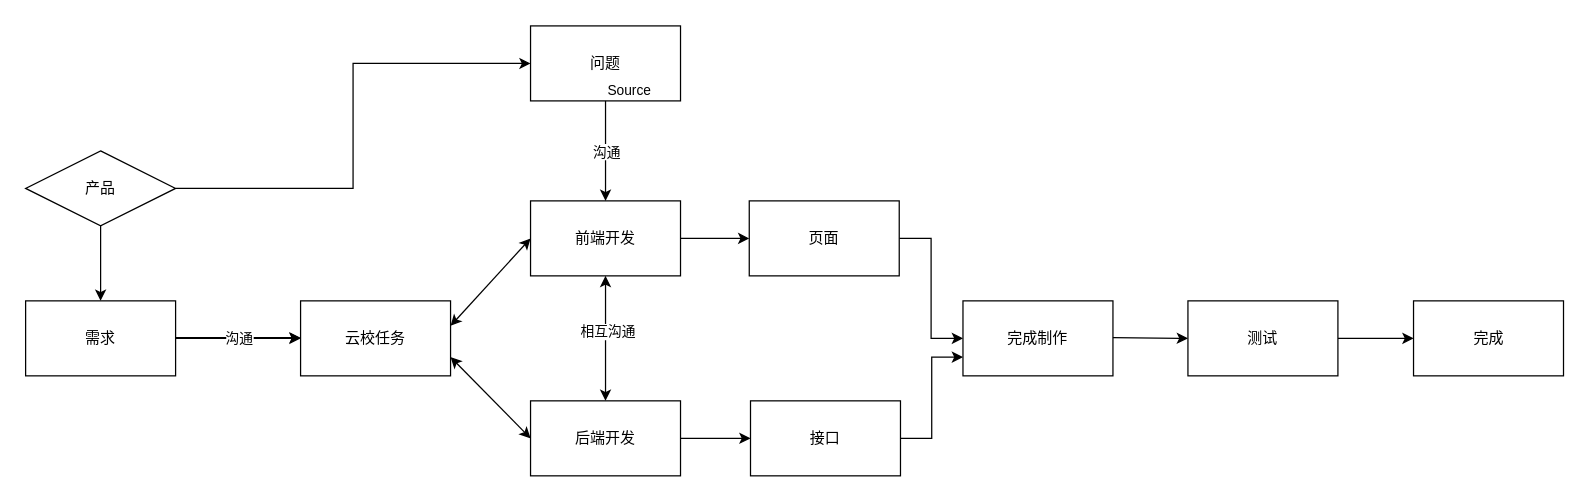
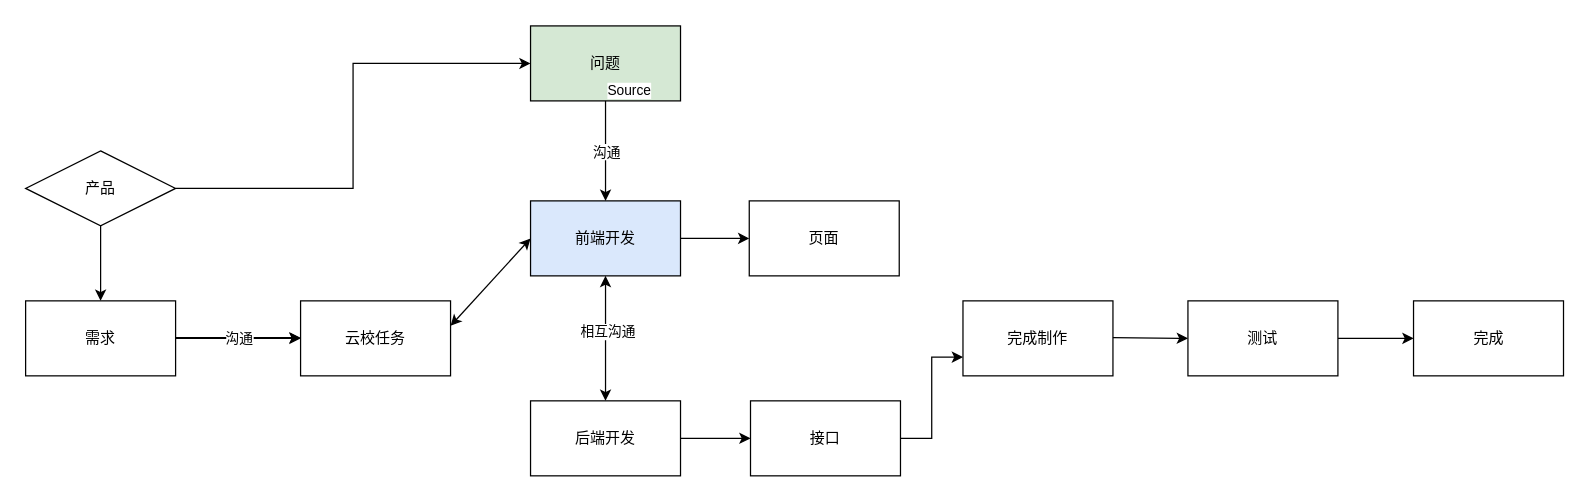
node "问题": fillcolor #ffffff -> #d5e8d4
node "前端开发": fillcolor #ffffff -> #dae8fc
edge "页面" -> "完成制作": removed
edge "云校任务" -- "后端开发": removed
